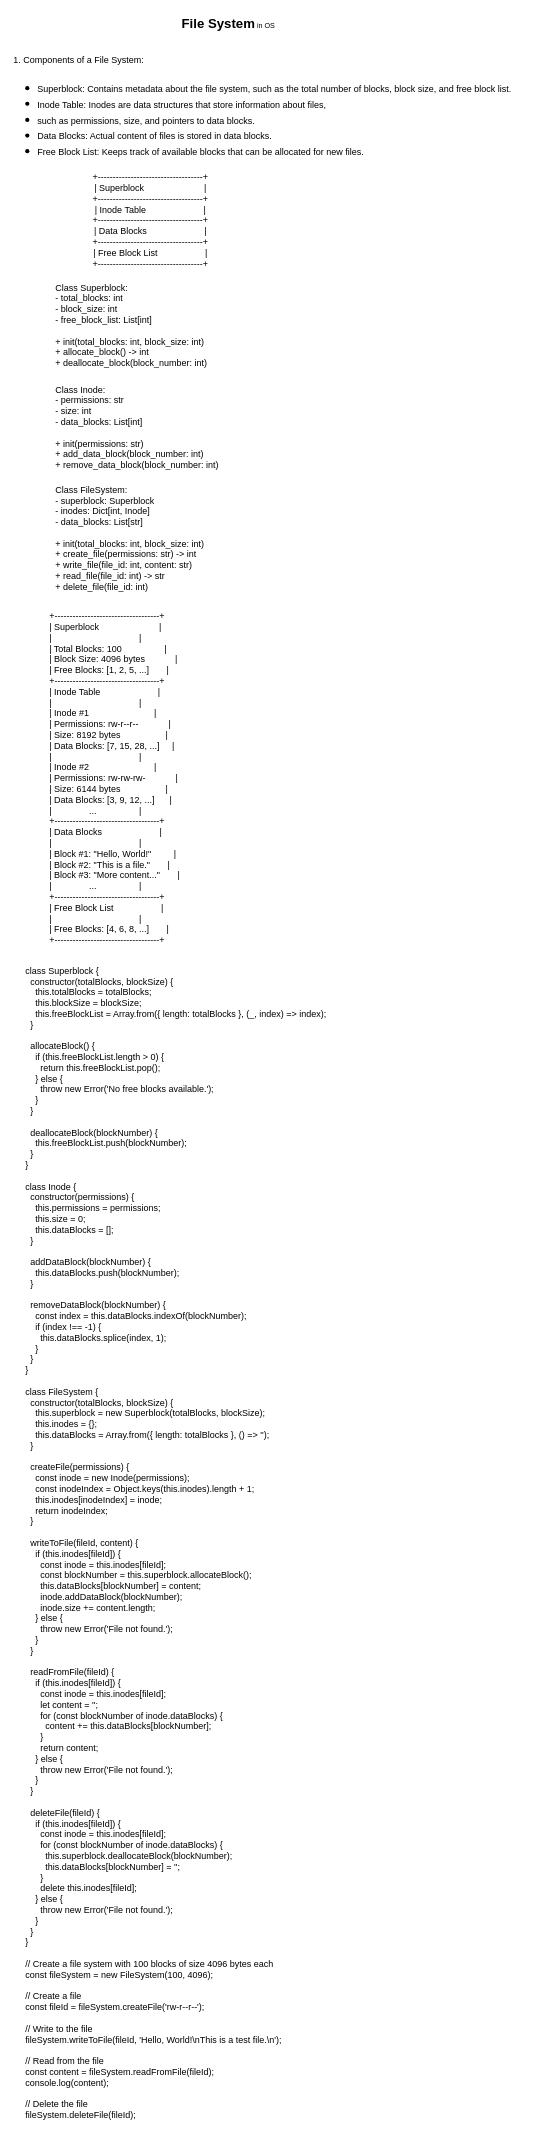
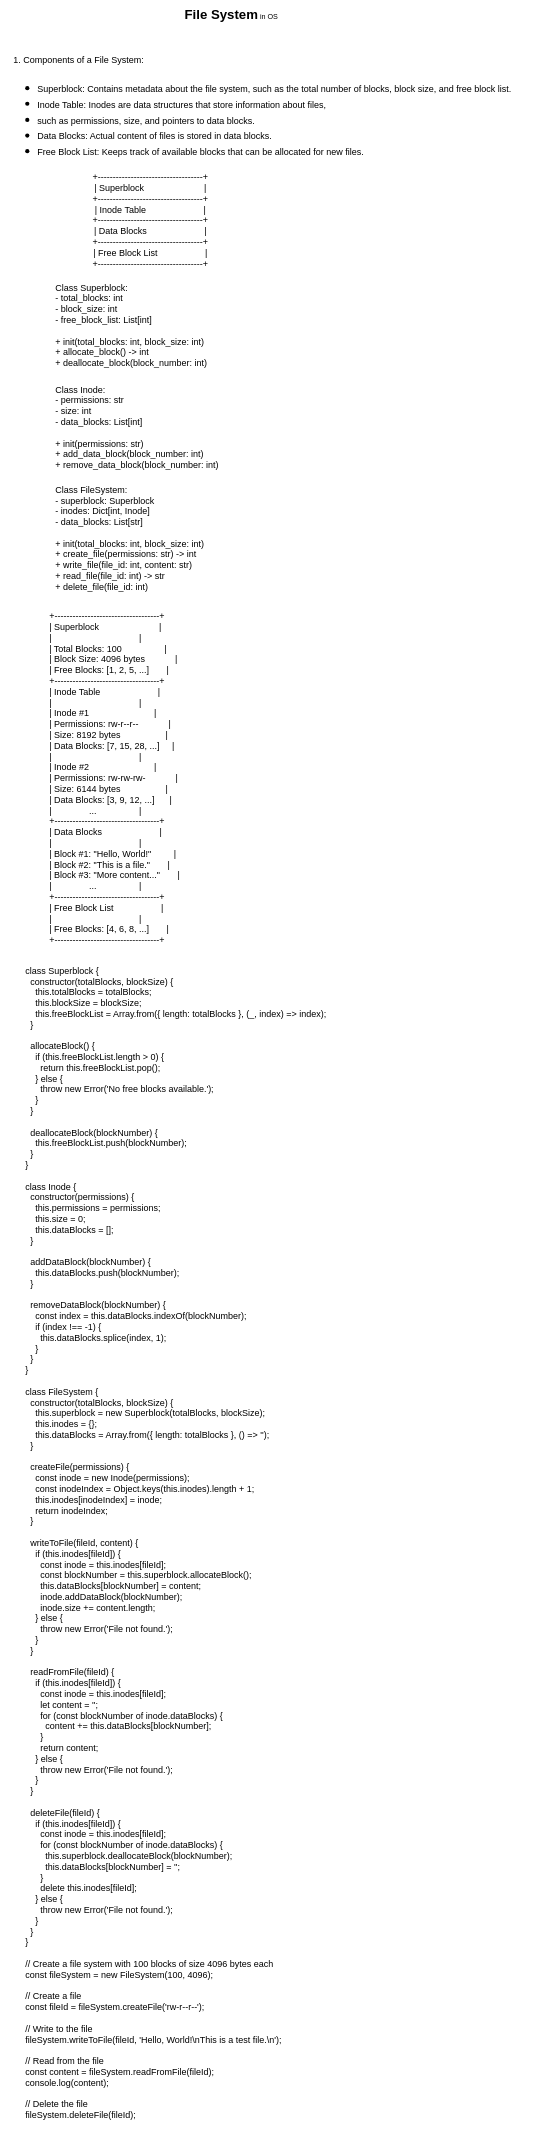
node "File System in OS": moved (228, 24) -> (231, 15)
